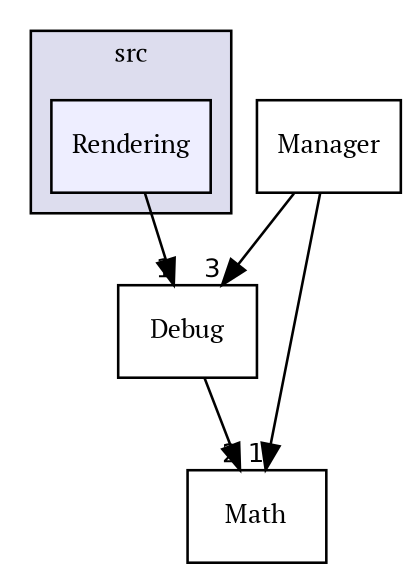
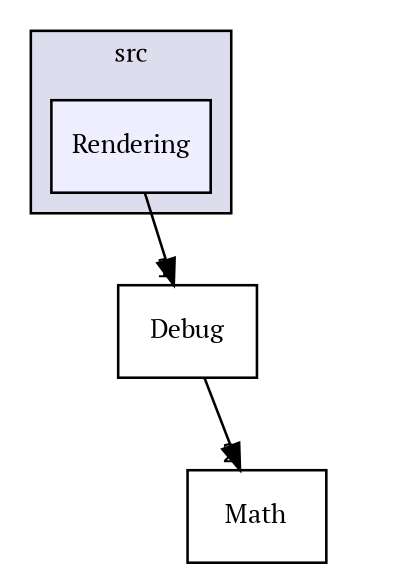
node "Manager": removed
